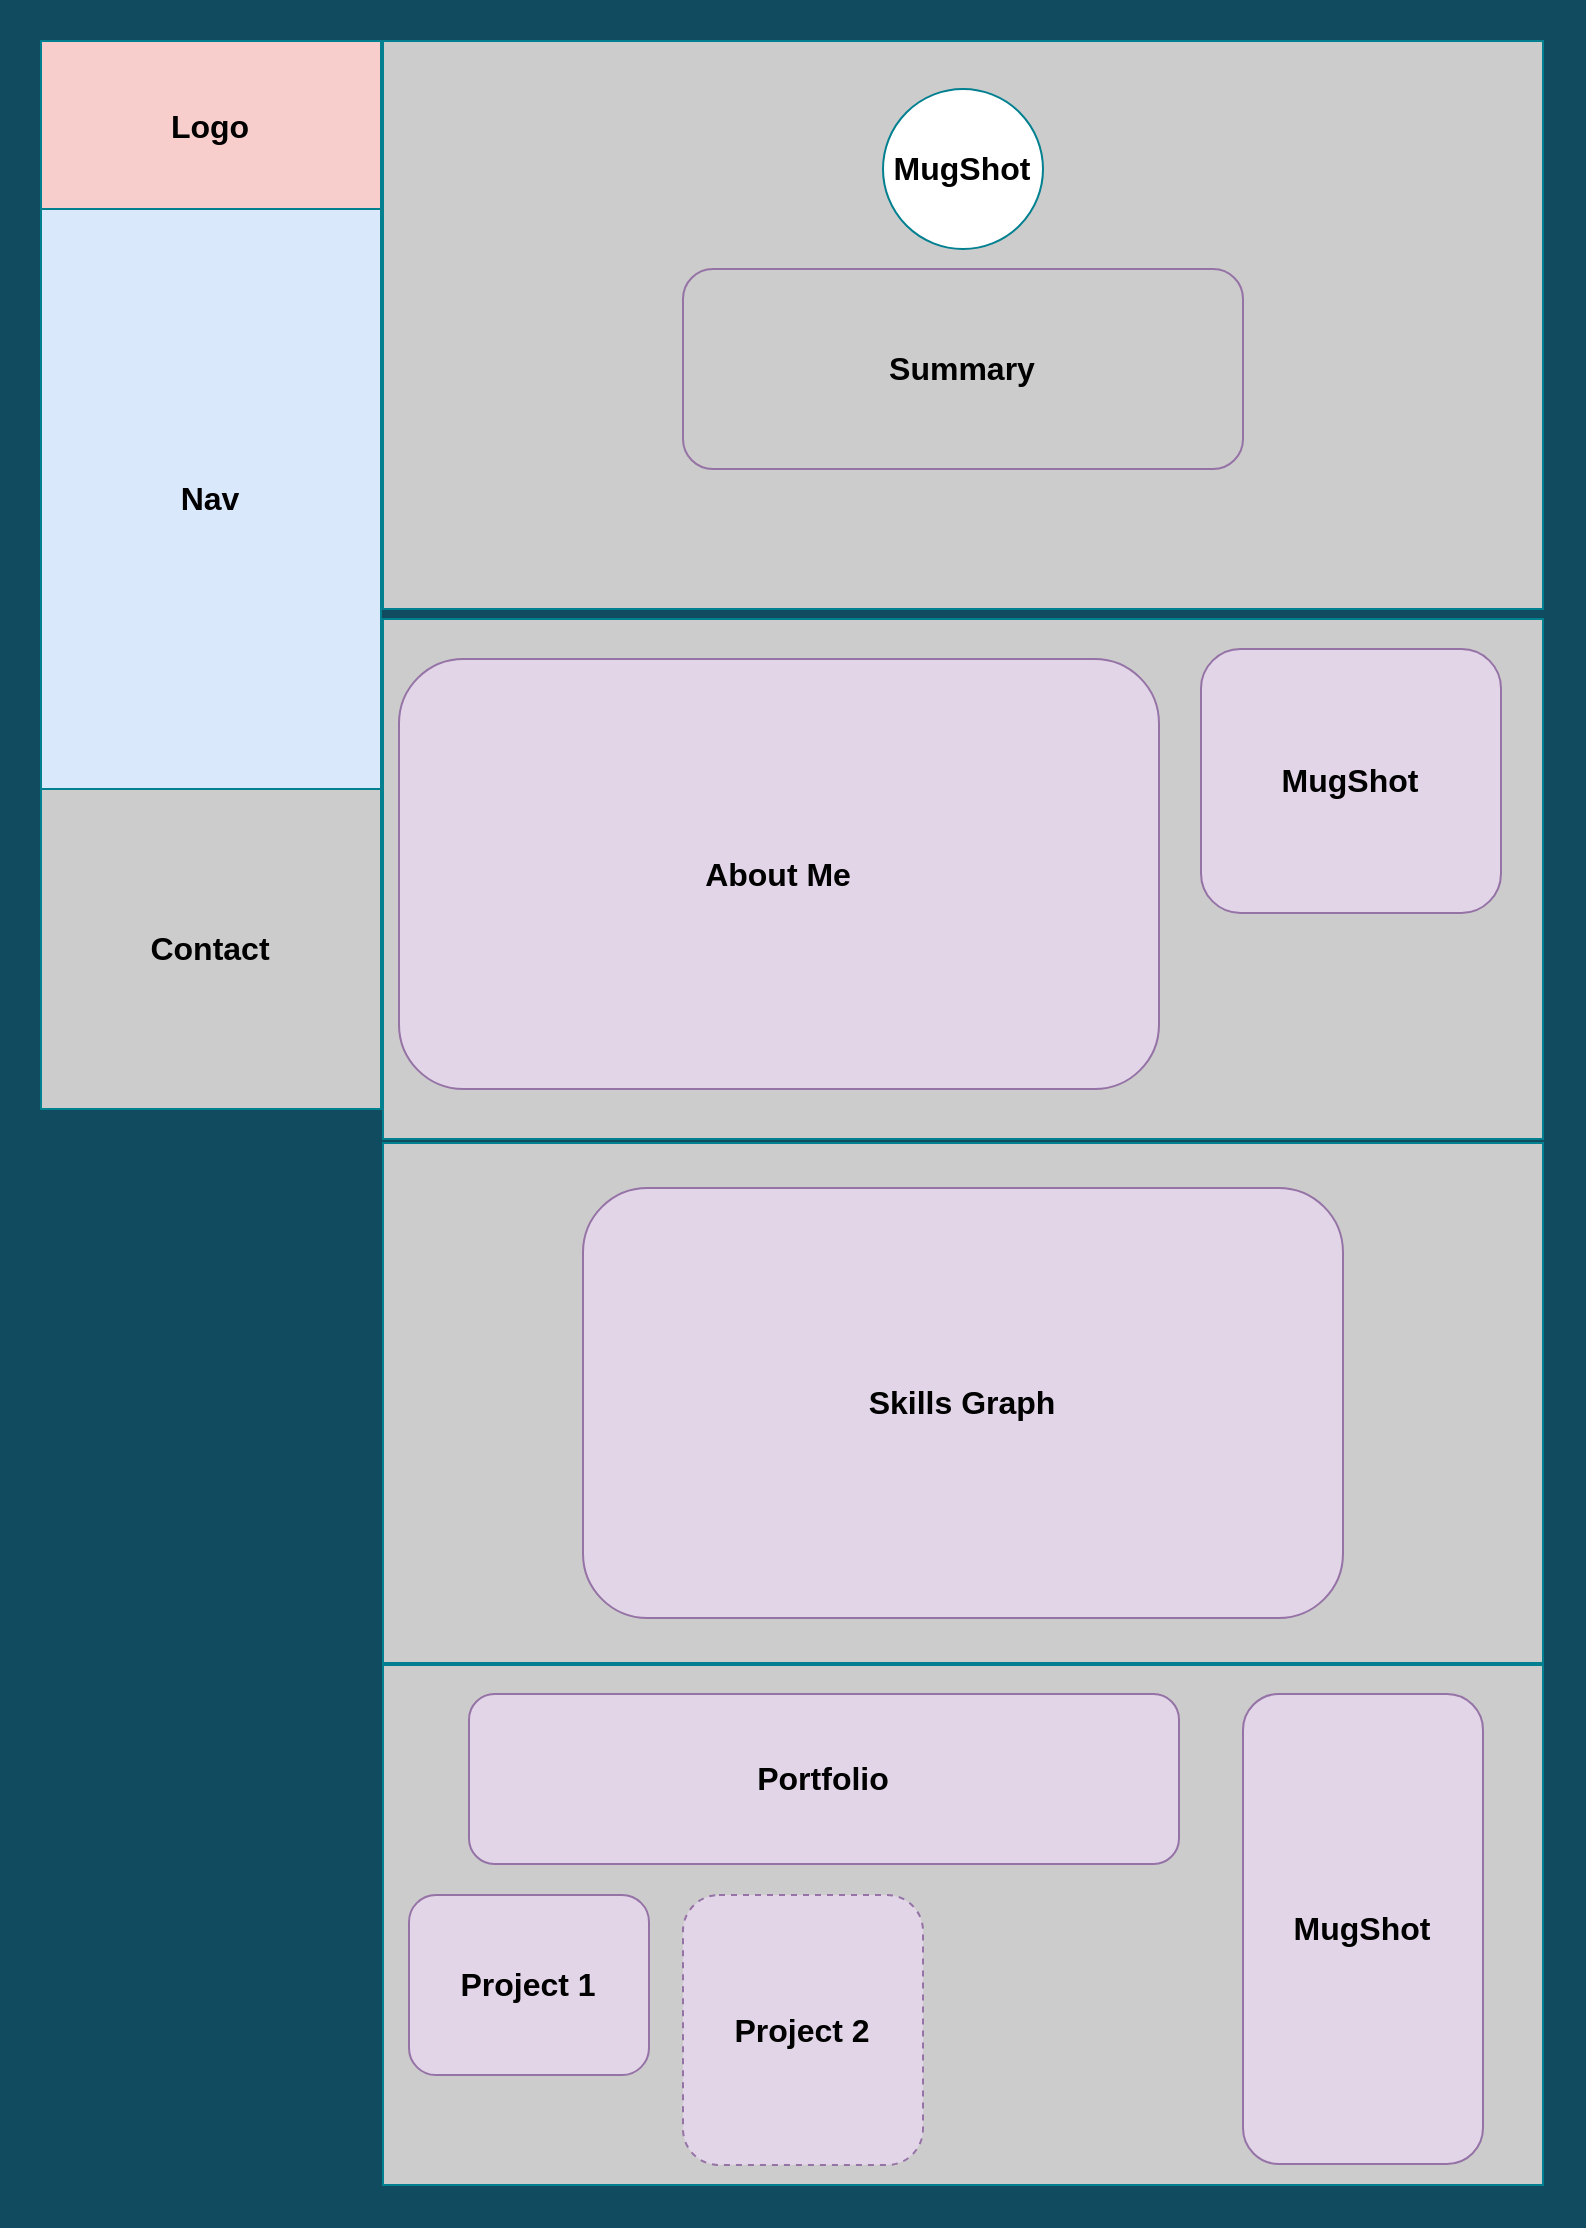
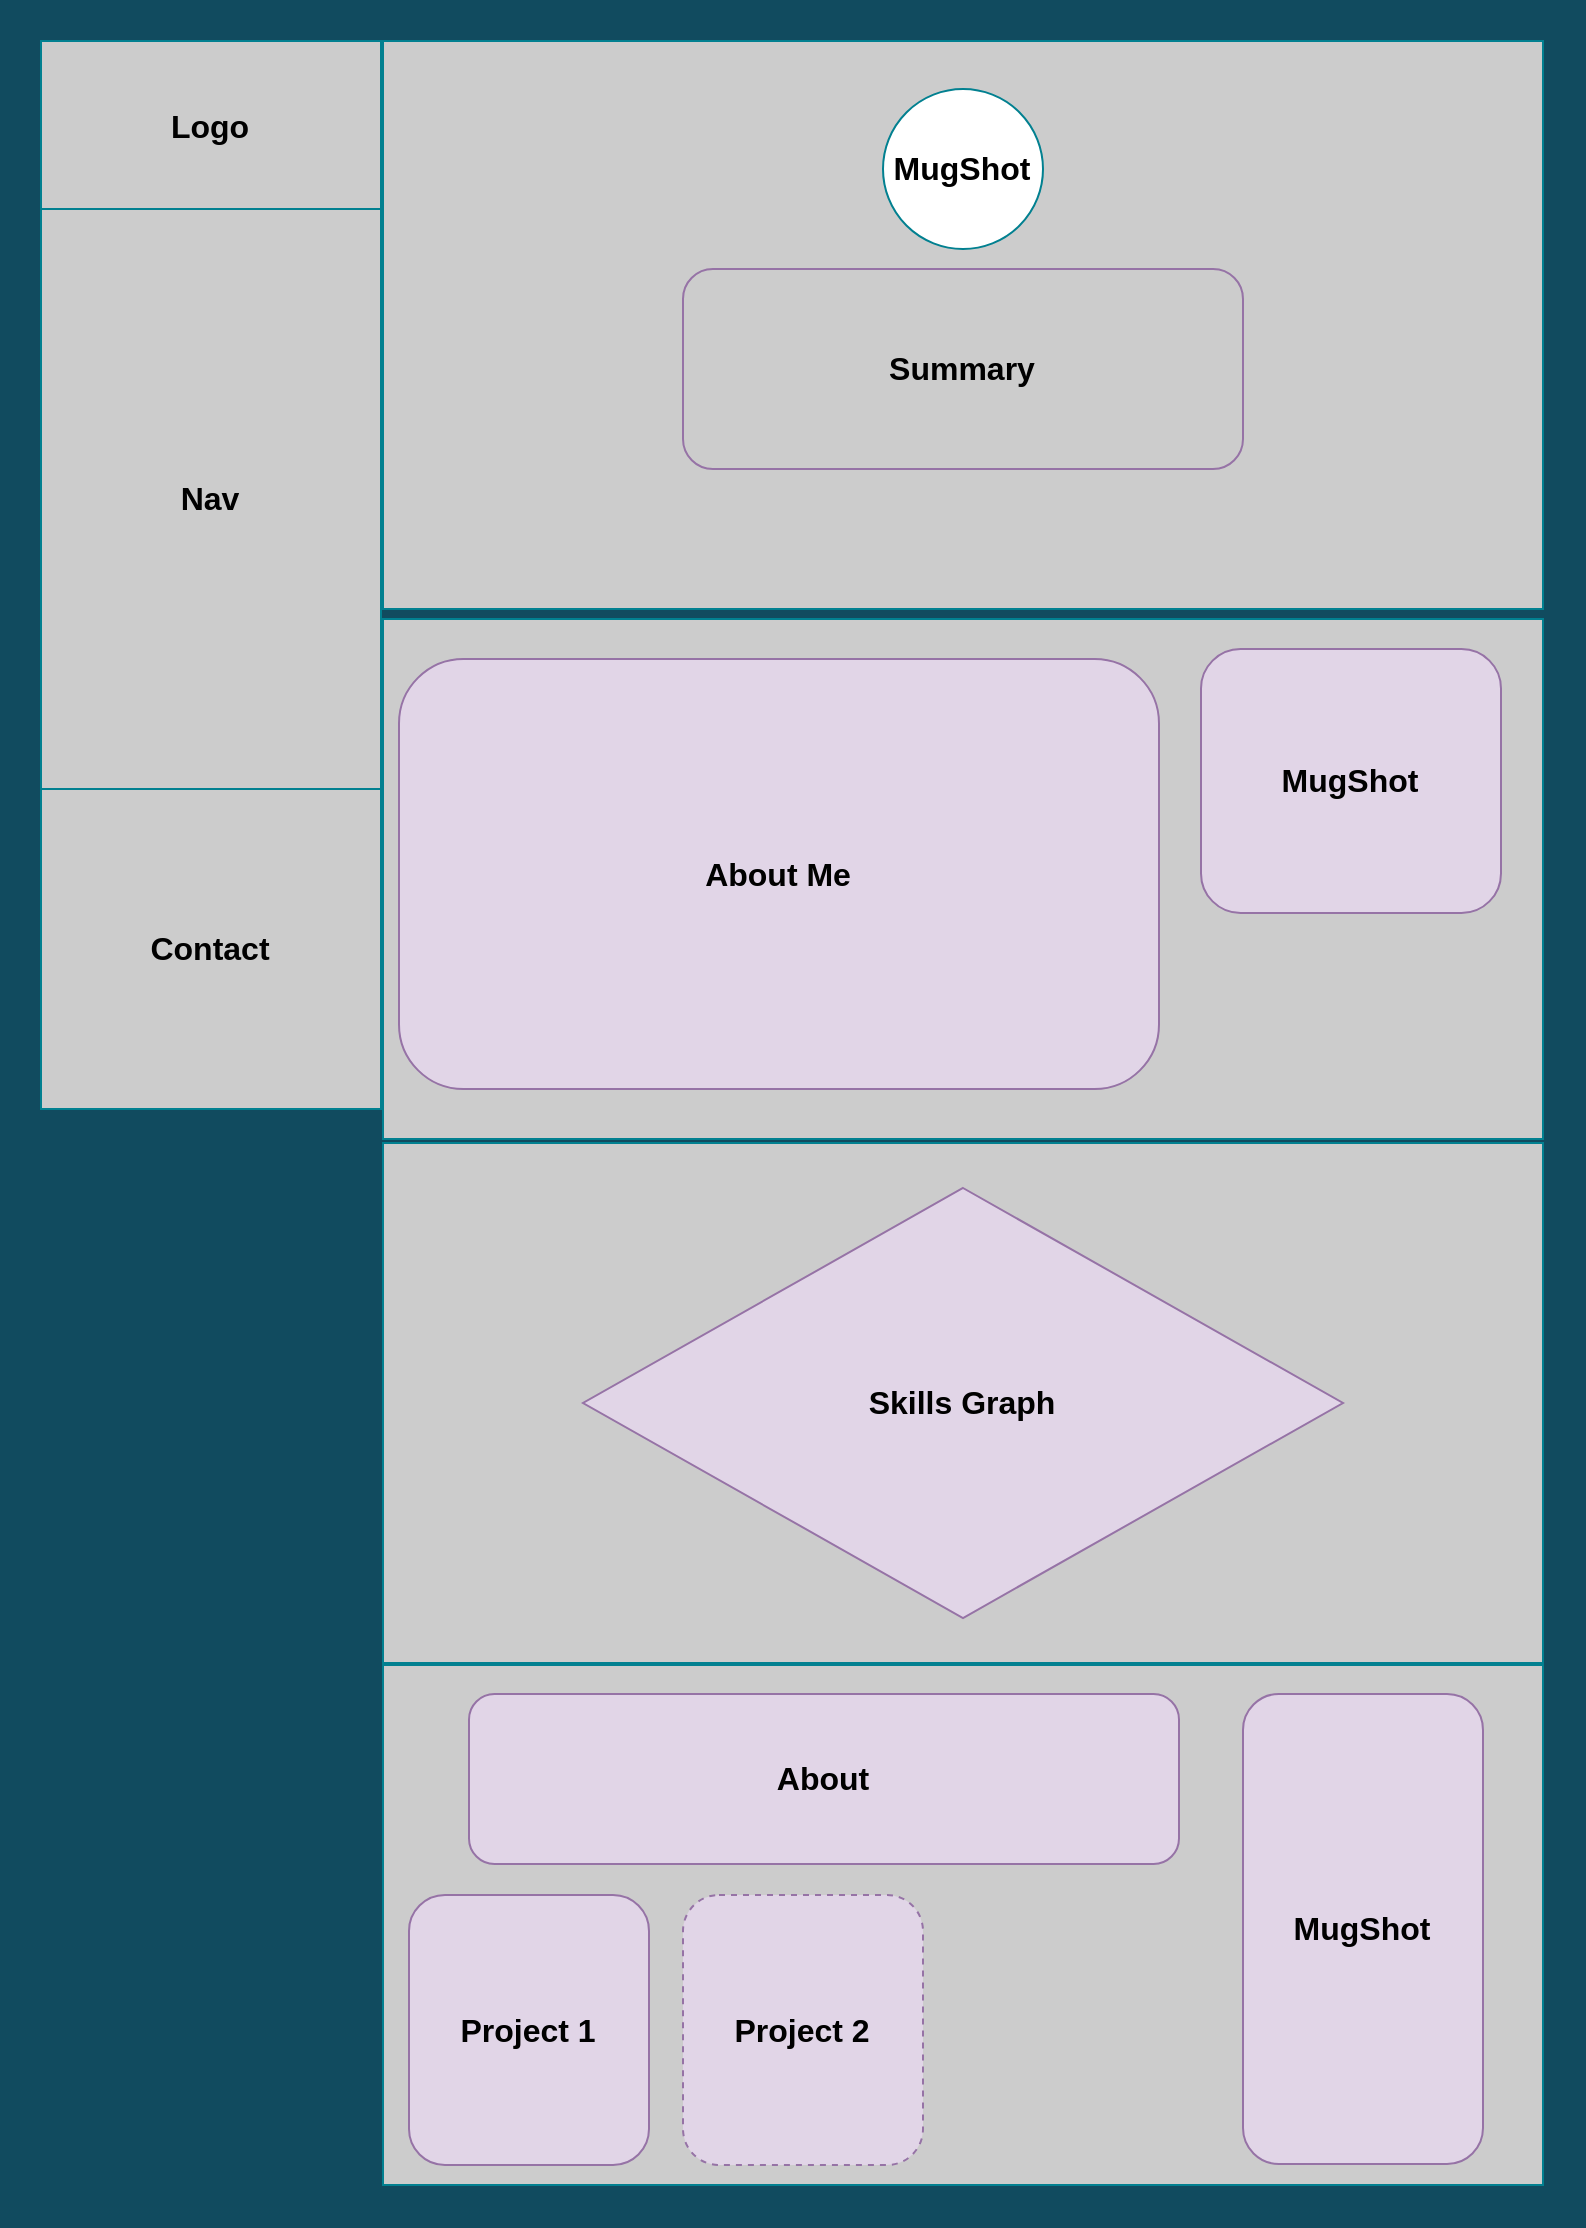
node "Logo": fillcolor #f8cecc -> #cccccc
node "Nav": fillcolor #dae8fc -> #cccccc
node "Skills Graph": shape rounded rectangle -> diamond
node "Portfolio": label "Portfolio" -> "About"
node "Project 1": size 240x180 -> 240x270
